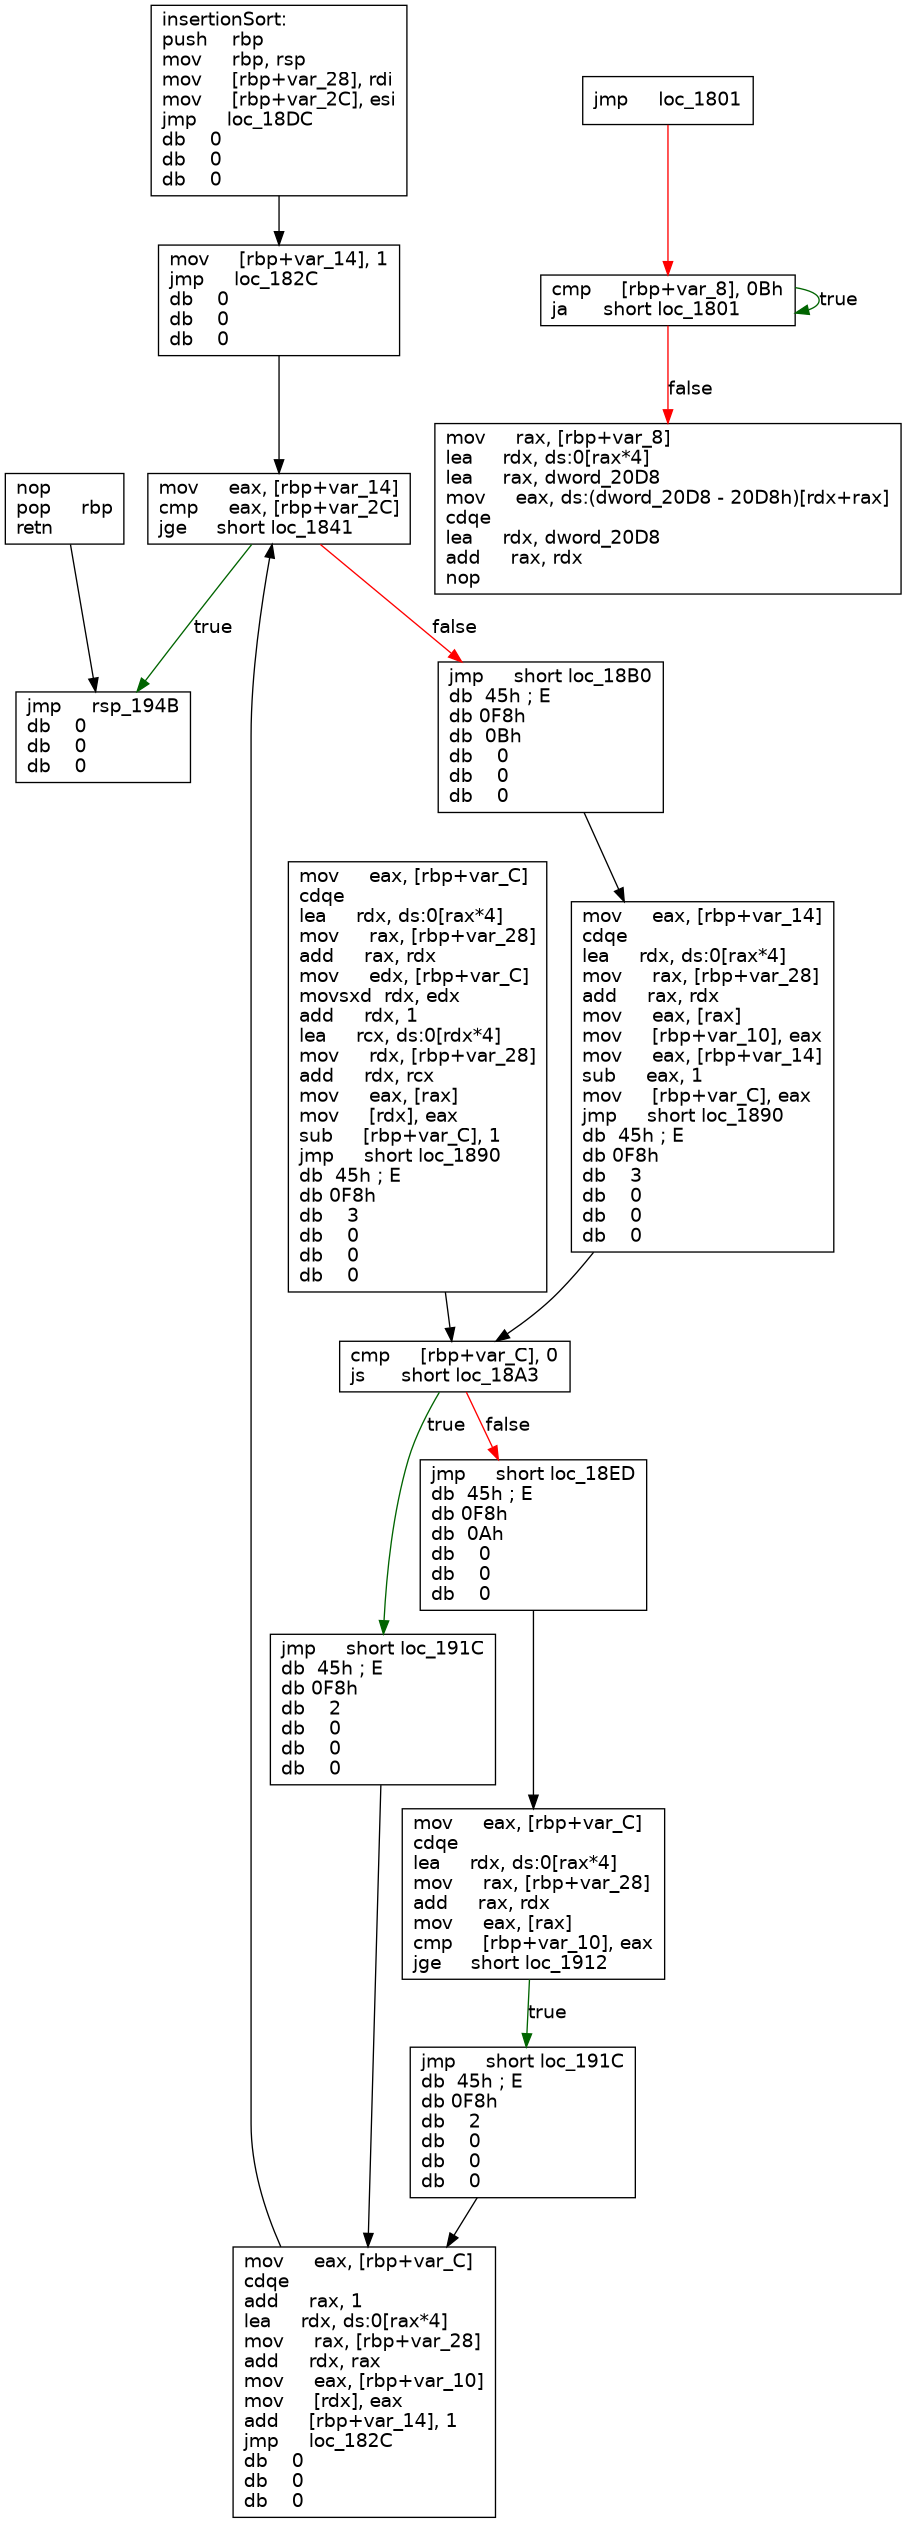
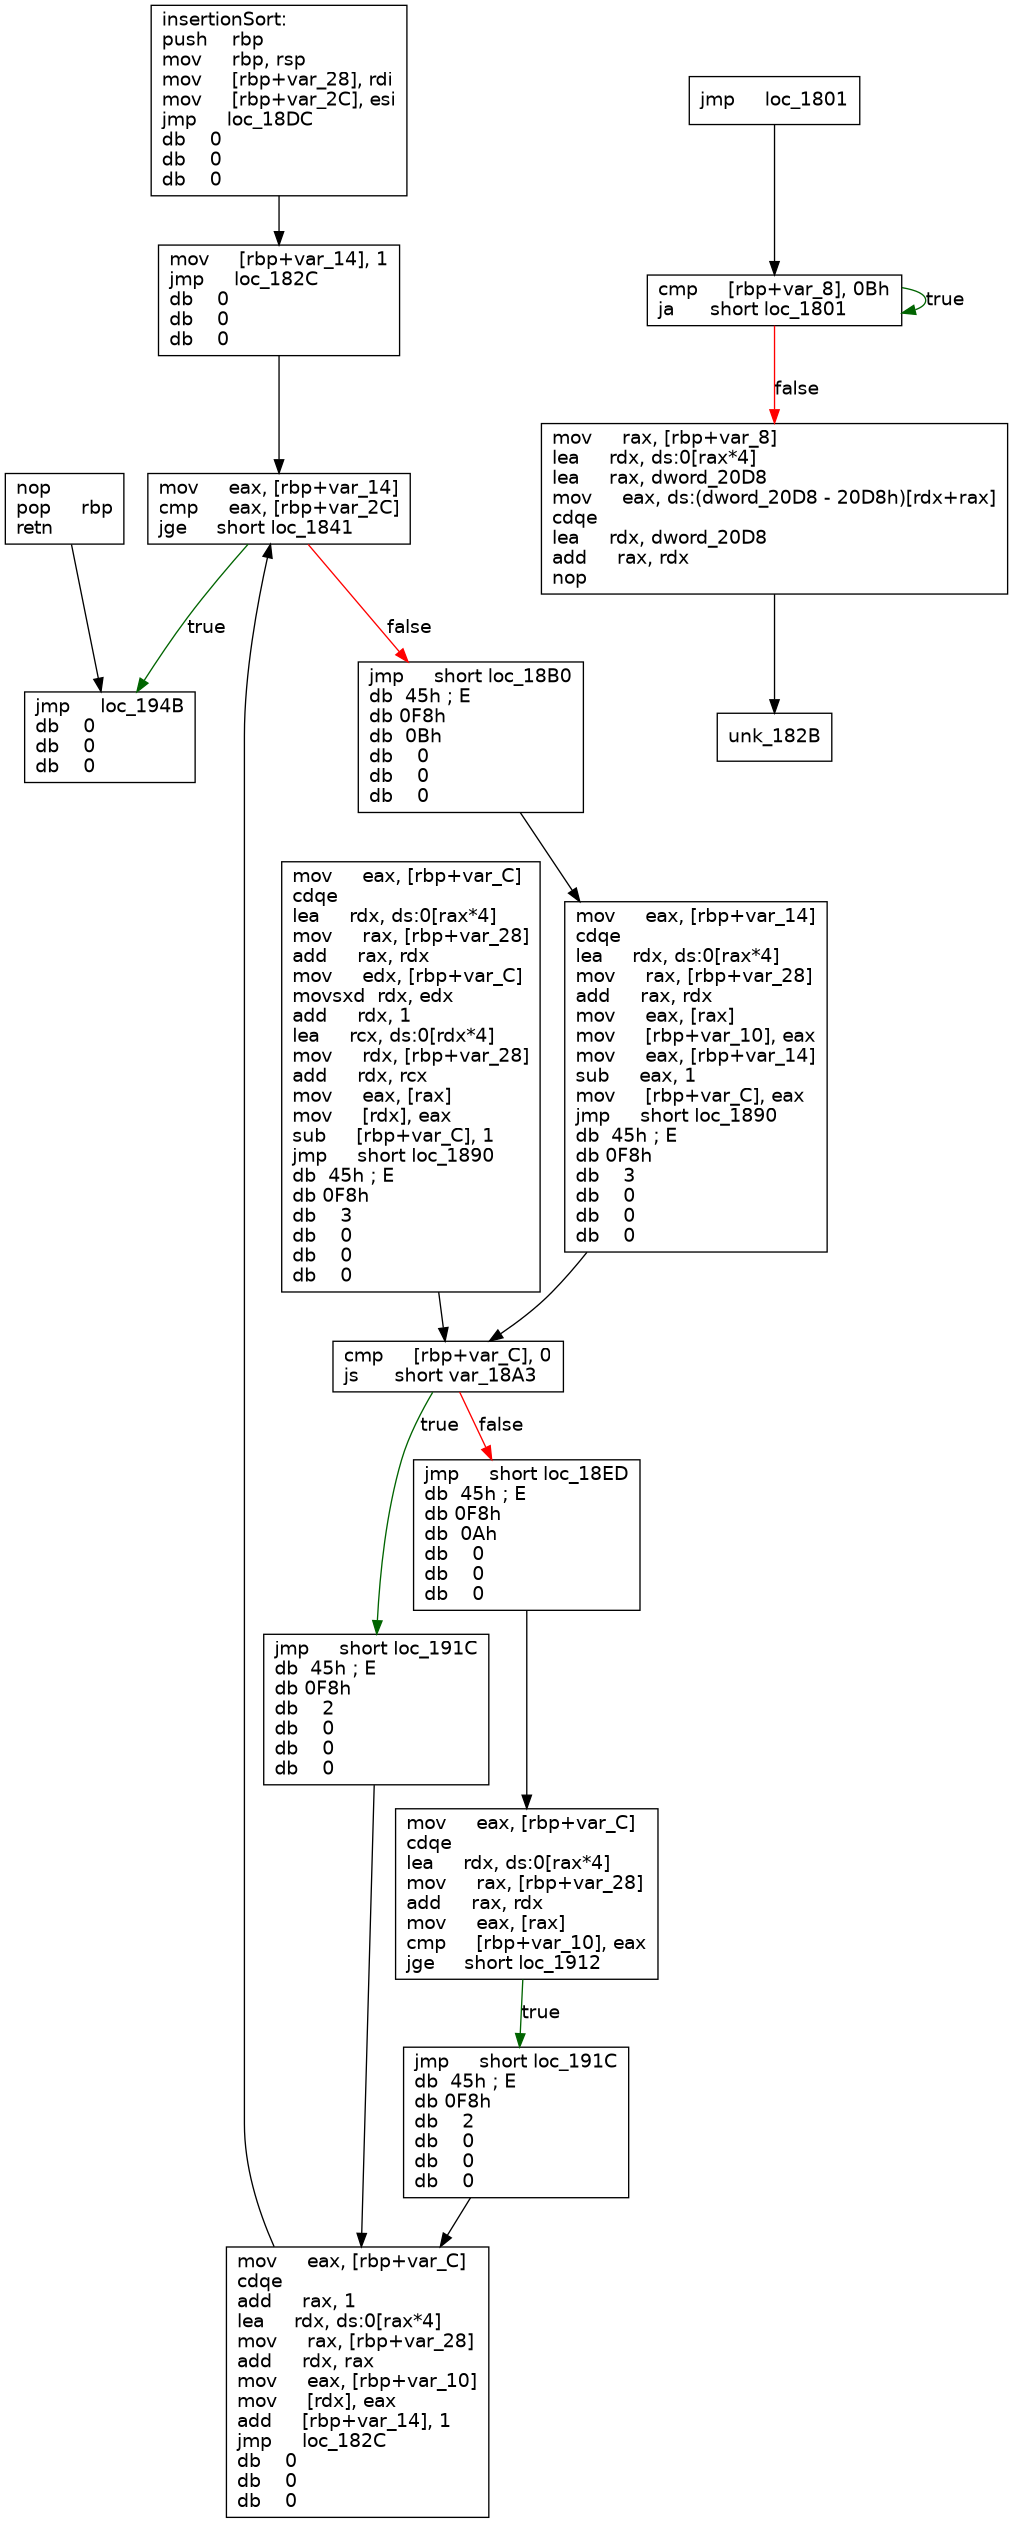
edge "jmp     loc_1801" -> "cmp     [rbp+var_8], 0Bh ja      short loc_1801": color red -> black
node "jmp     rsp_194B db    0 db    0 db    0": label "jmp     rsp_194B db    0 db    0 db    0" -> "jmp     loc_194B db    0 db    0 db    0"
node "unk_182B": added
node "cmp     [rbp+var_C], 0 js      short loc_18A3": label "cmp     [rbp+var_C], 0 js      short loc_18A3" -> "cmp     [rbp+var_C], 0 js      short var_18A3"
